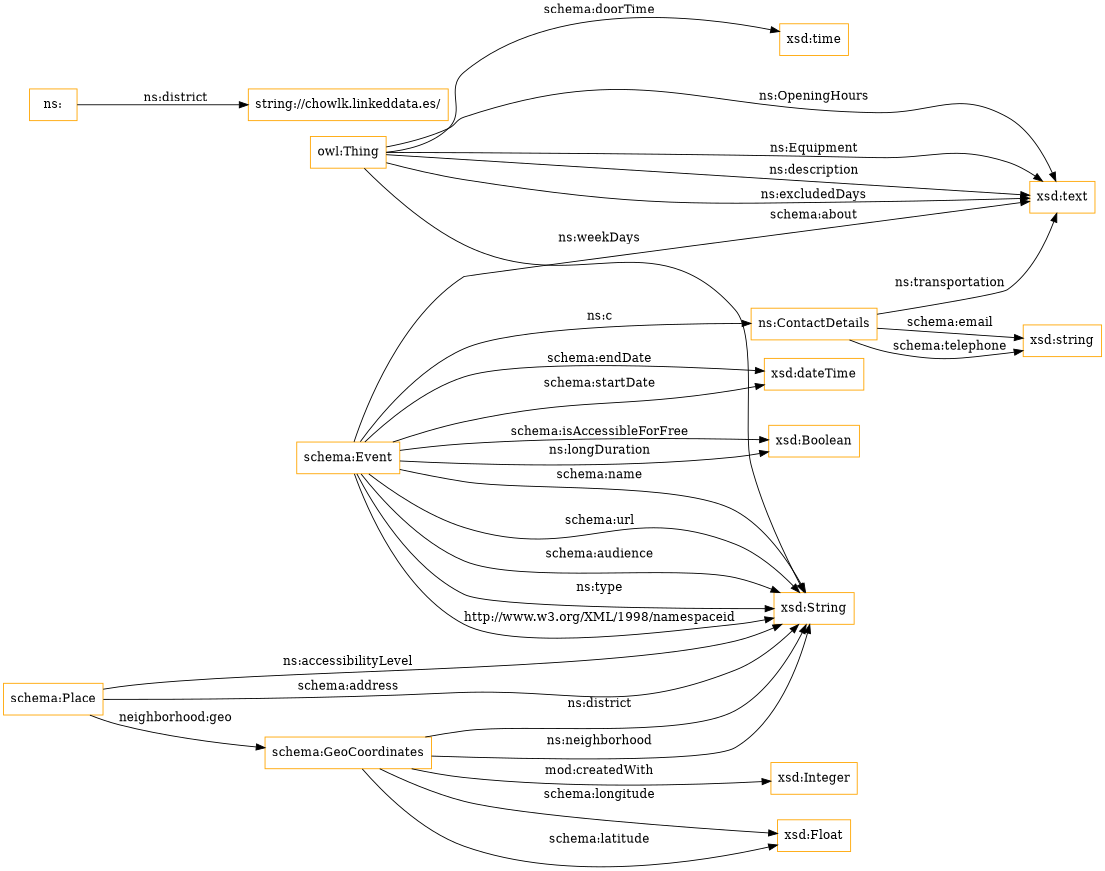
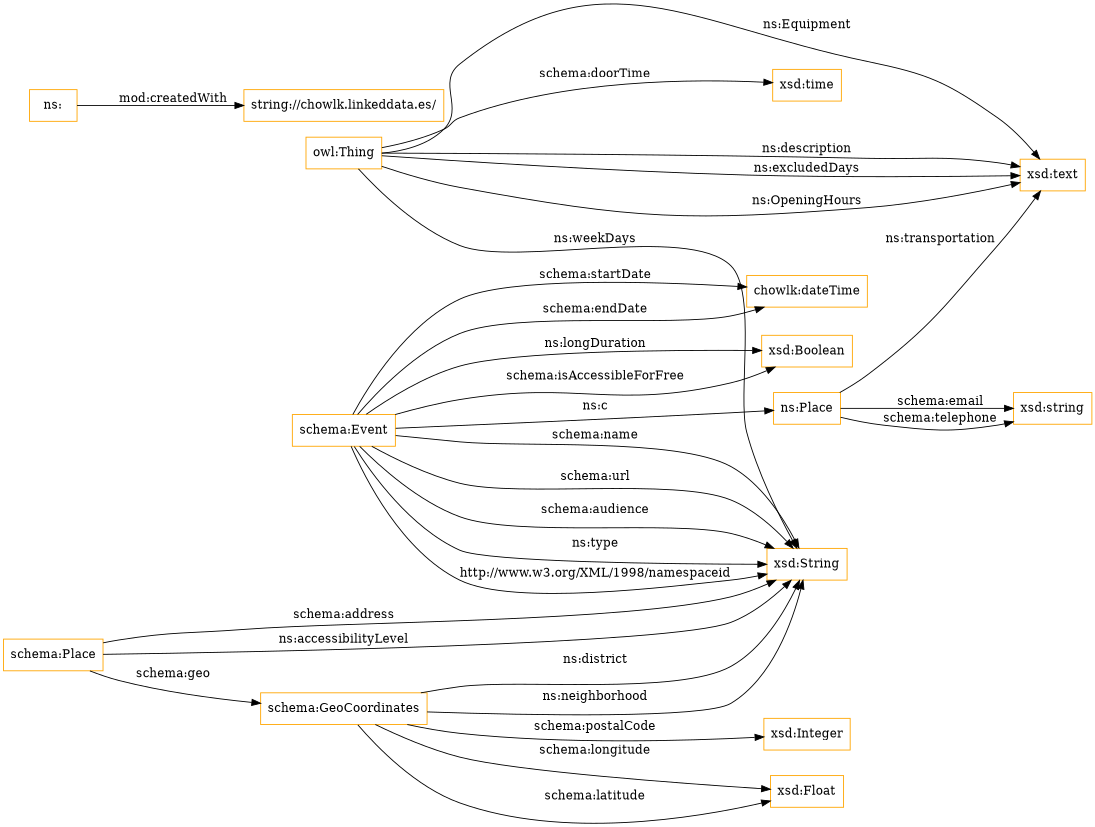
edge "ns:" -> "string://chowlk.linkeddata.es/": label "ns:district" -> "mod:createdWith"
edge "schema:Event" -> "xsd:text": removed, label "schema:about"
node "ns:ContactDetails": label "ns:ContactDetails" -> "ns:Place"
node "xsd:dateTime": label "xsd:dateTime" -> "chowlk:dateTime"
edge "schema:Place" -> "schema:GeoCoordinates": label "neighborhood:geo" -> "schema:geo"
edge "schema:GeoCoordinates" -> "xsd:Integer": label "mod:createdWith" -> "schema:postalCode"
